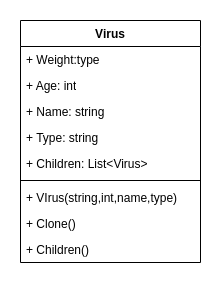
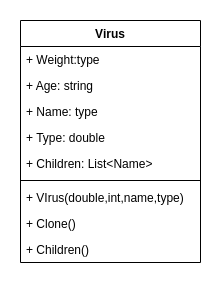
node "+ Age: int": label "+ Age: int" -> "+ Age: string"
node "+ Name: string": label "+ Name: string" -> "+ Name: type"
node "+ Type: string": label "+ Type: string" -> "+ Type: double"
node "+ Children: List<Virus>": label "+ Children: List<Virus>" -> "+ Children: List<Name>"
node "+ VIrus(string,int,name,type)": label "+ VIrus(string,int,name,type)" -> "+ VIrus(double,int,name,type)"
